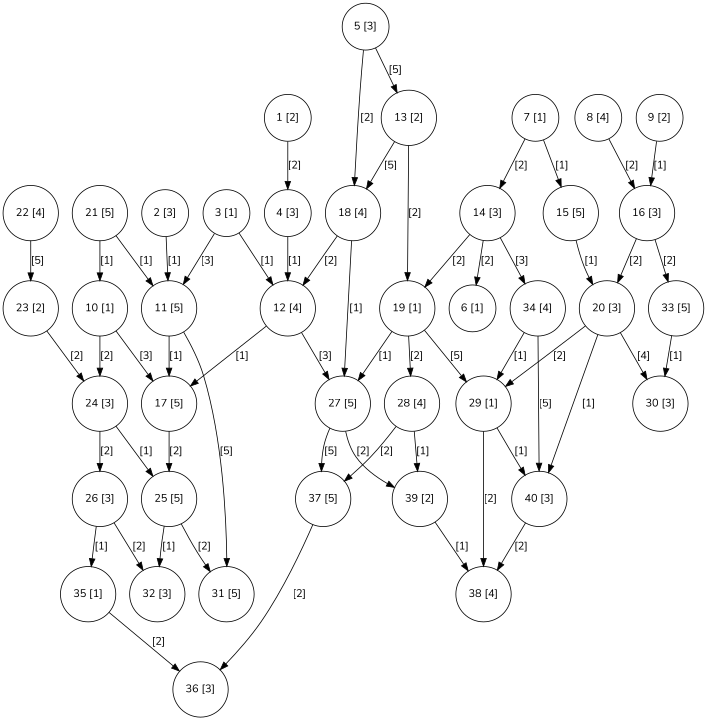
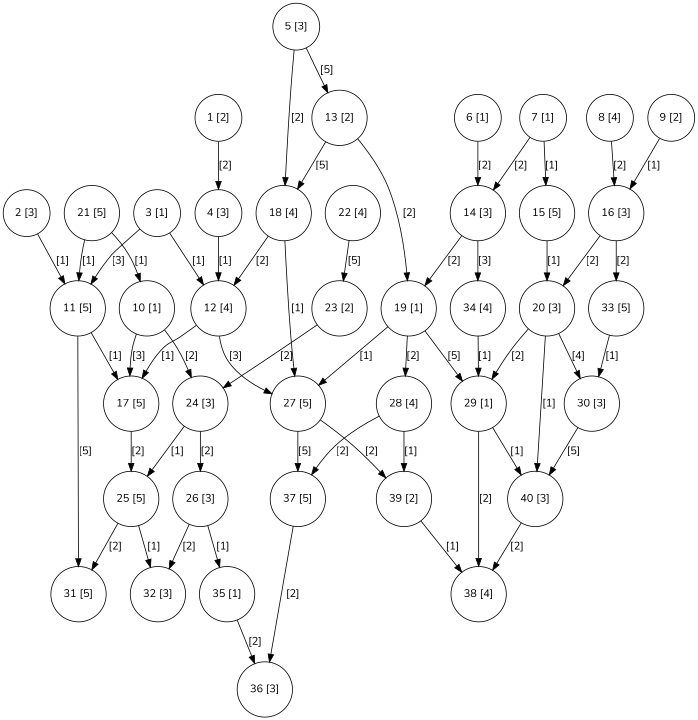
edge "14 [3]" -> "6 [1]": reversed
edge "34 [4]" -> "40 [3]": now "30 [3]" -> "40 [3]"
